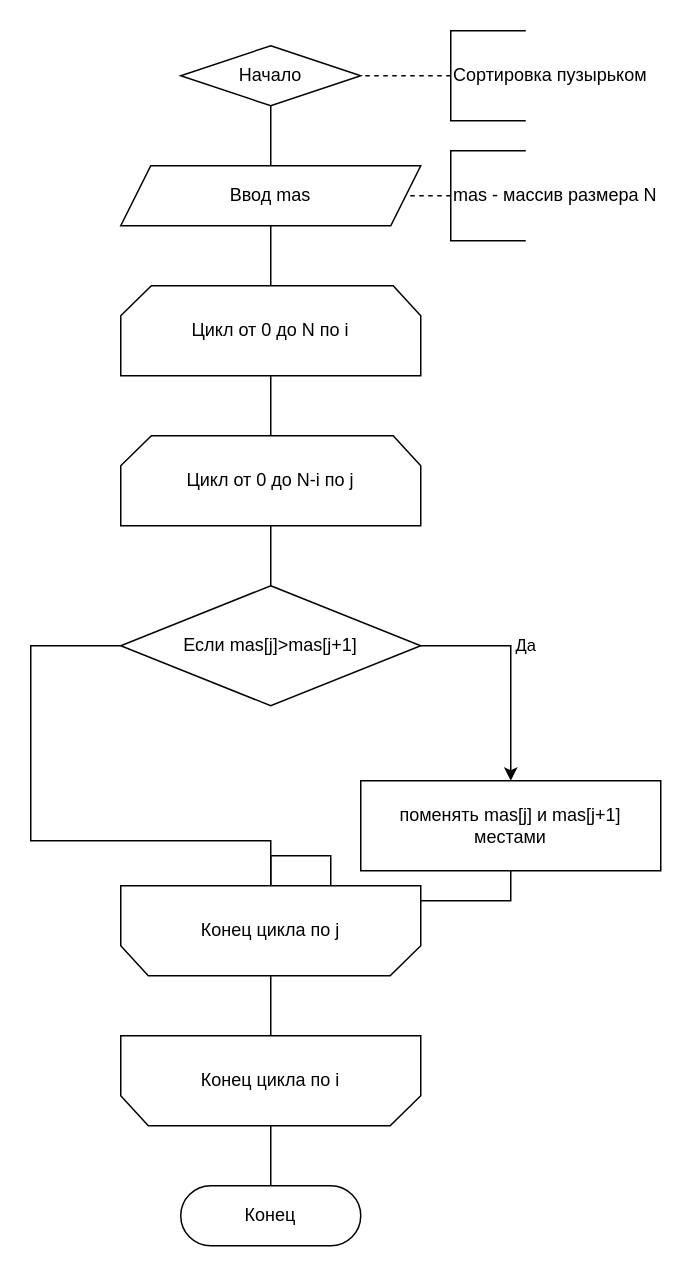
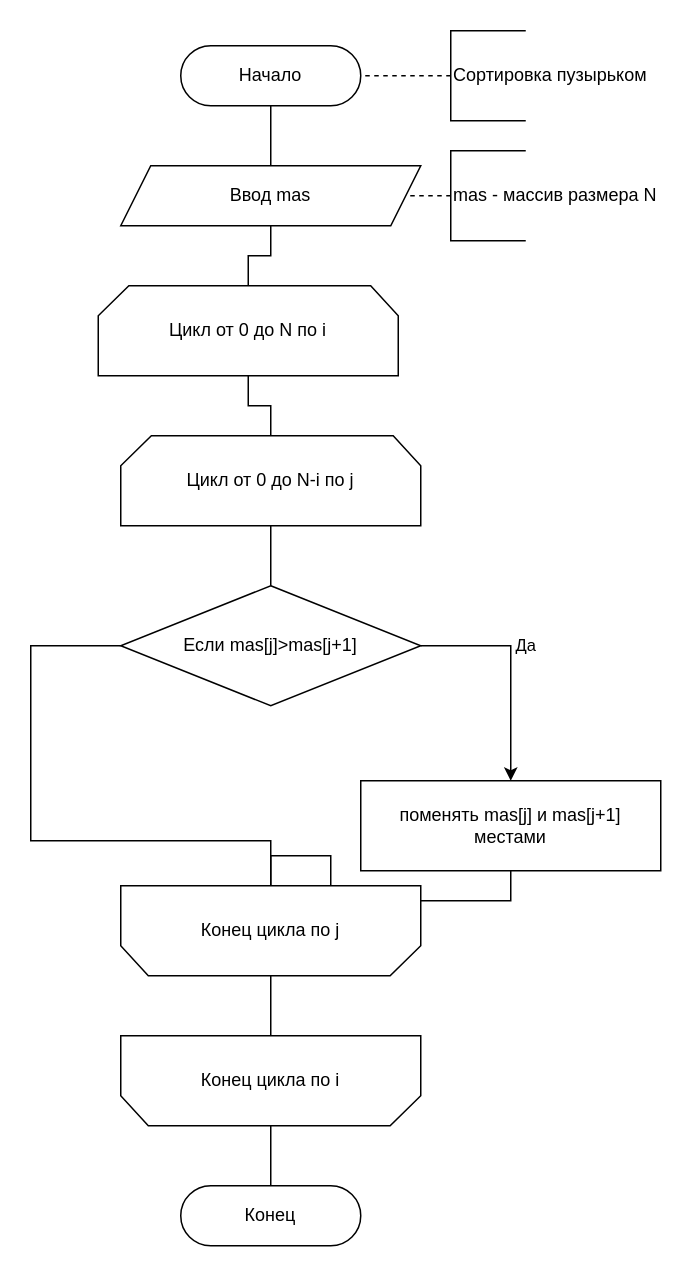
node "Начало": shape diamond -> rounded rectangle
node "Цикл от 0 до N по i": moved (271, 331) -> (248, 331)
